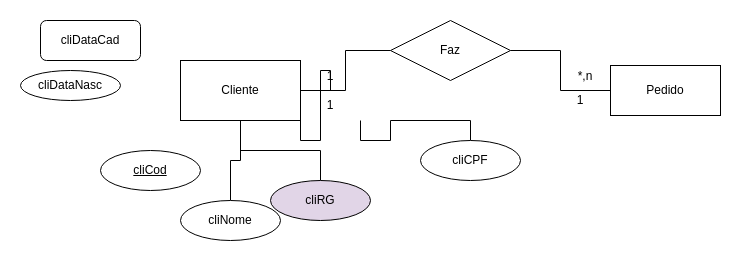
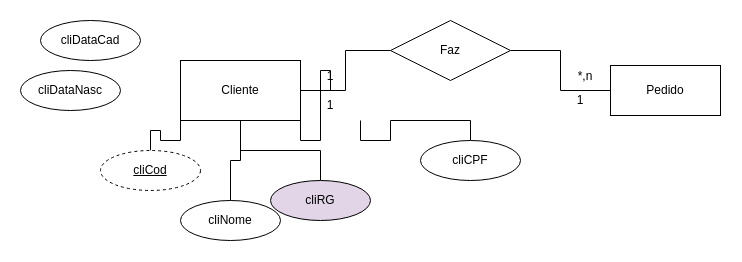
node "cliDataCad": shape rounded rectangle -> ellipse
node "cliDataNasc": size 100x30 -> 100x40
edge "Cliente" -- "cliCod": added
node "cliCod": style solid -> dashed
